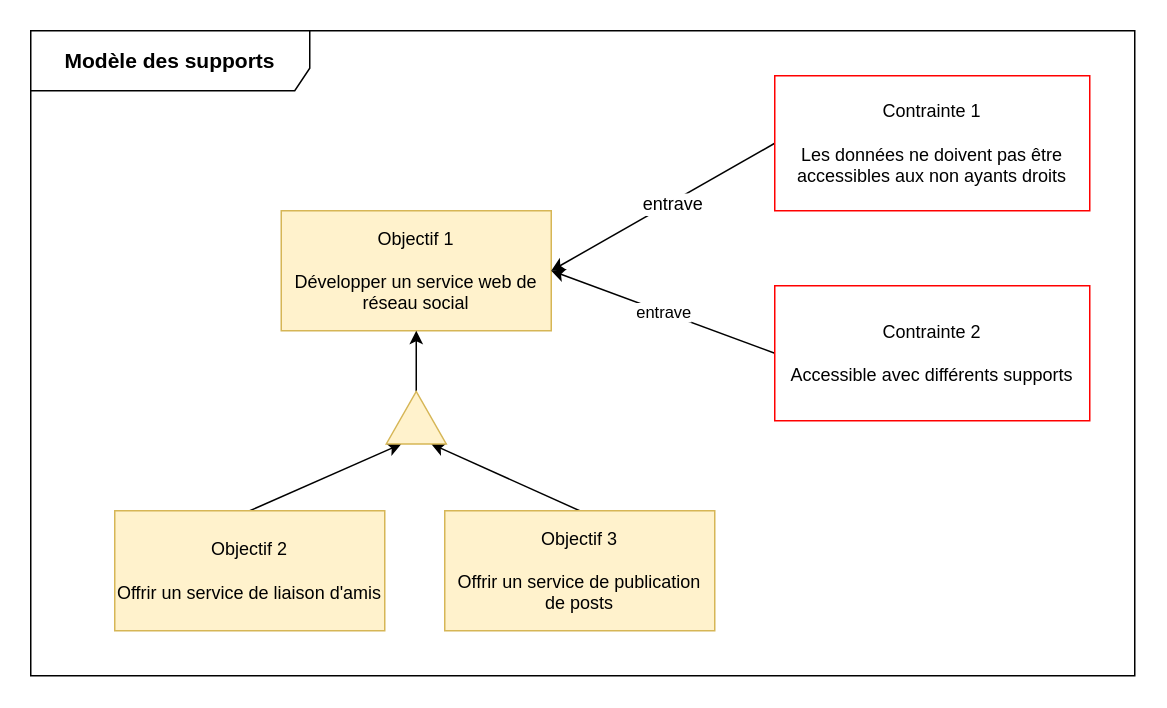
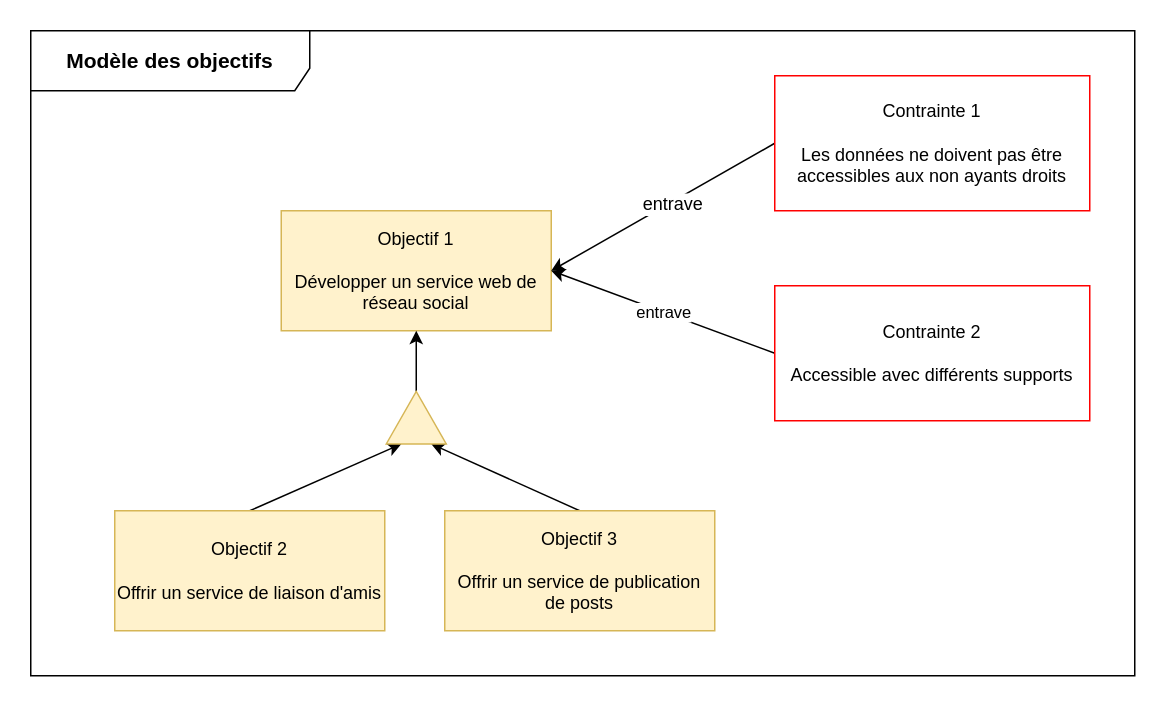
node "Modèle des supports": label "Modèle des supports" -> "Modèle des objectifs"
